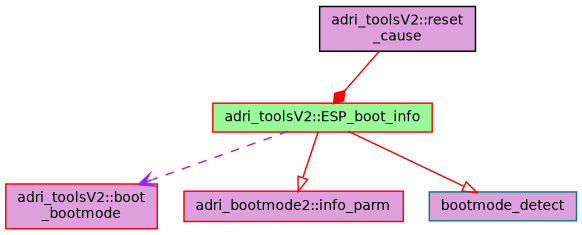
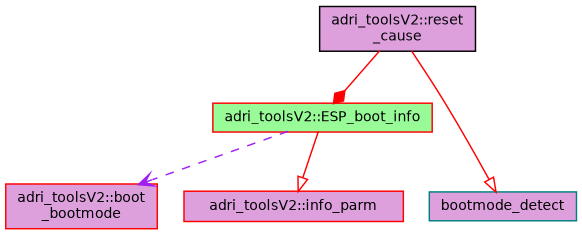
edge "adri_toolsV2::ESP_boot_info" -> "bootmode_detect": now "adri_toolsV2::reset _cause" -> "bootmode_detect"
node "adri_bootmode2::info_parm": label "adri_bootmode2::info_parm" -> "adri_toolsV2::info_parm"
